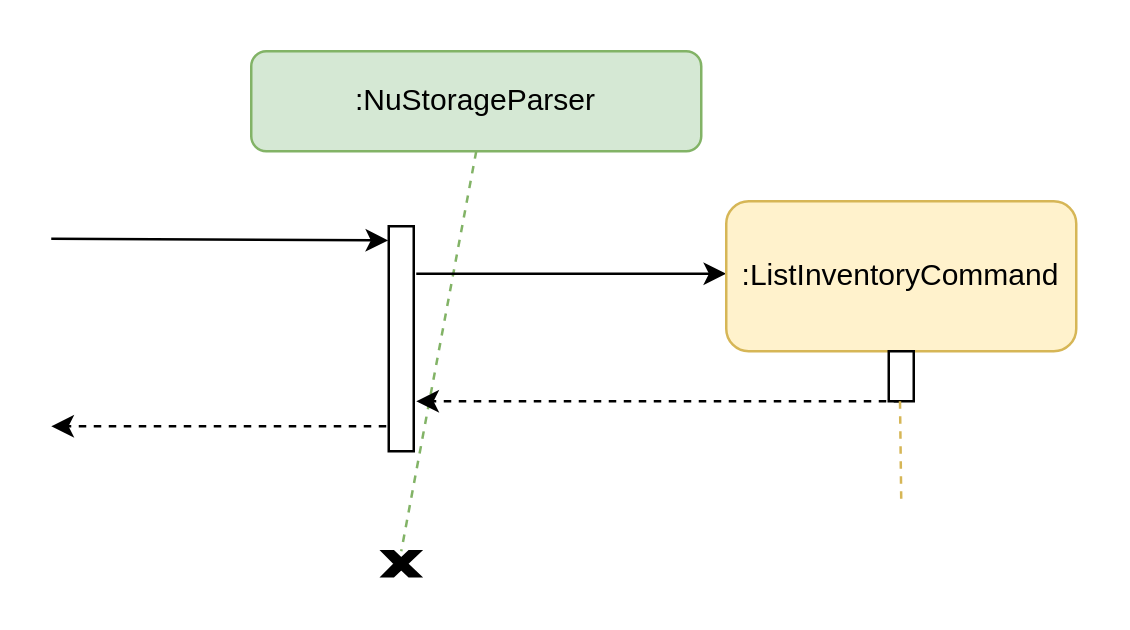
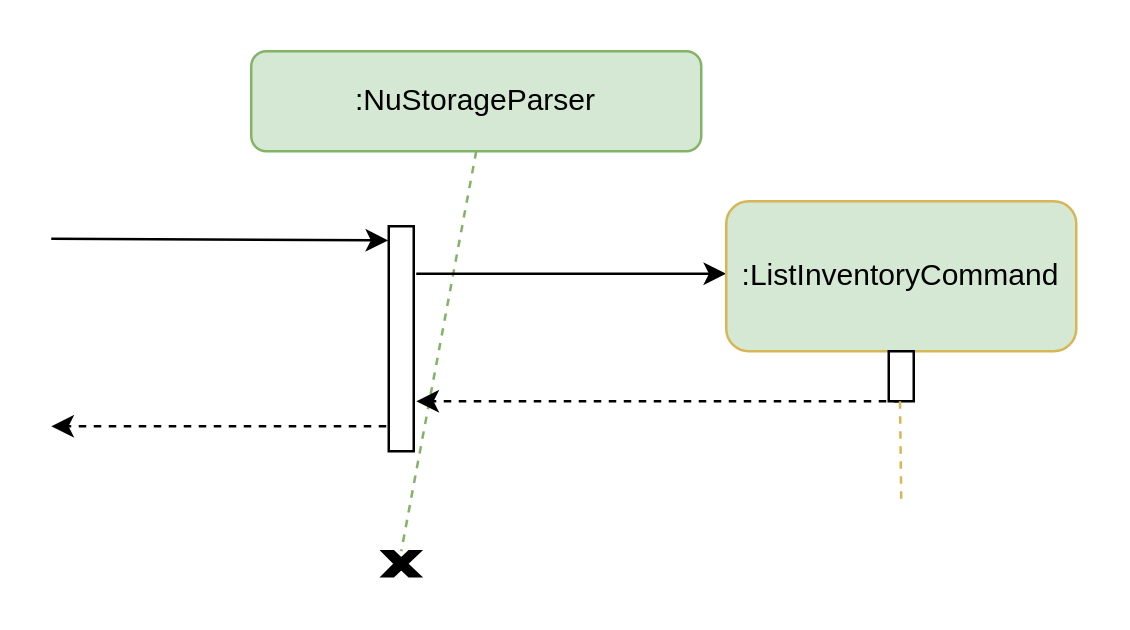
node ":ListInventoryCommand": fillcolor #fff2cc -> #d5e8d4
